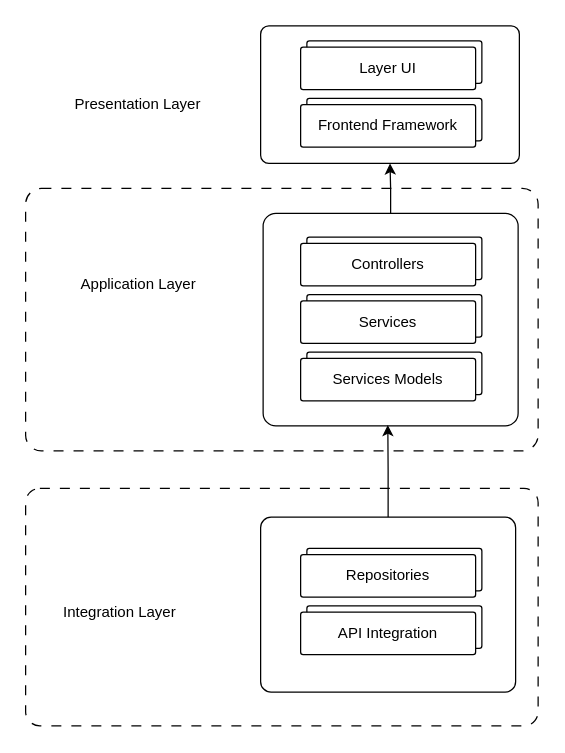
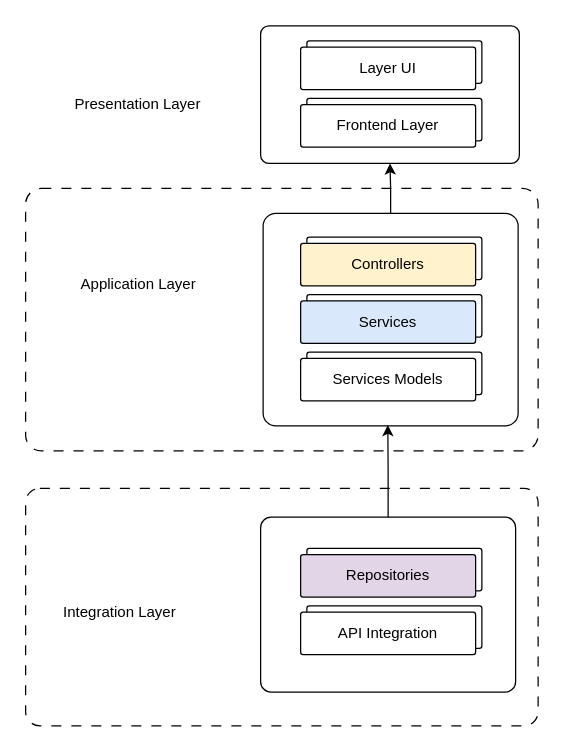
node "Frontend Framework": label "Frontend Framework" -> "Frontend Layer"
node "Controllers": fillcolor #ffffff -> #fff2cc
node "Services": fillcolor #ffffff -> #dae8fc
node "Repositories": fillcolor #ffffff -> #e1d5e7
